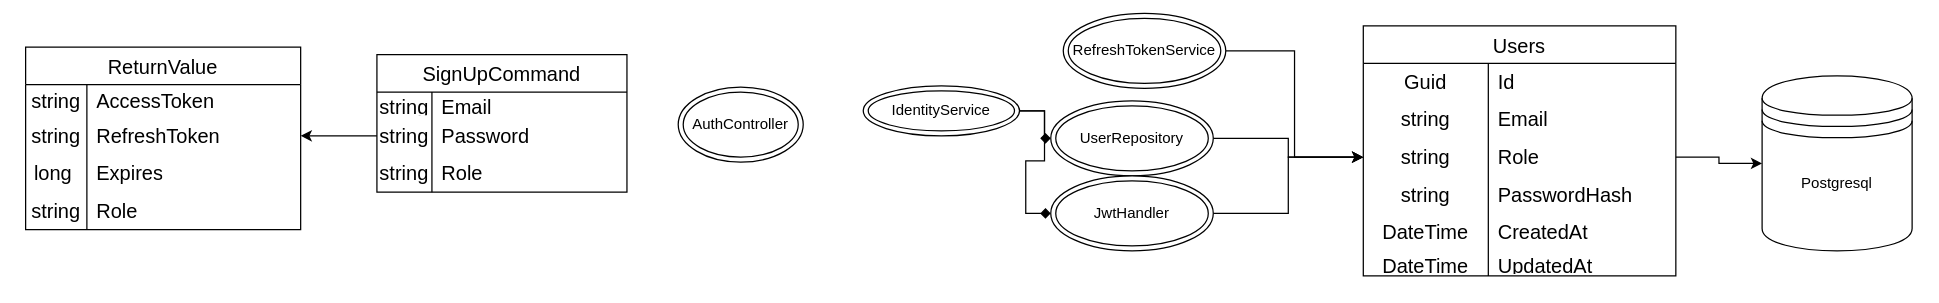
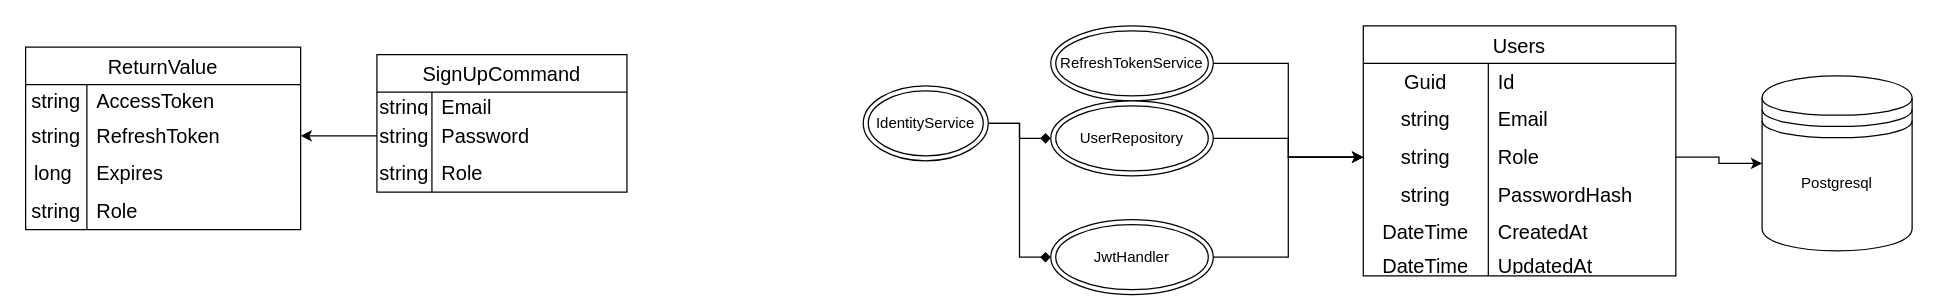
node "RefreshTokenService": moved (1144, 51) -> (1132, 63)
node "IdentityService": size 156x50 -> 125x75
node "AuthController": removed
node "JwtHandler": moved (1132, 213) -> (1132, 257)
